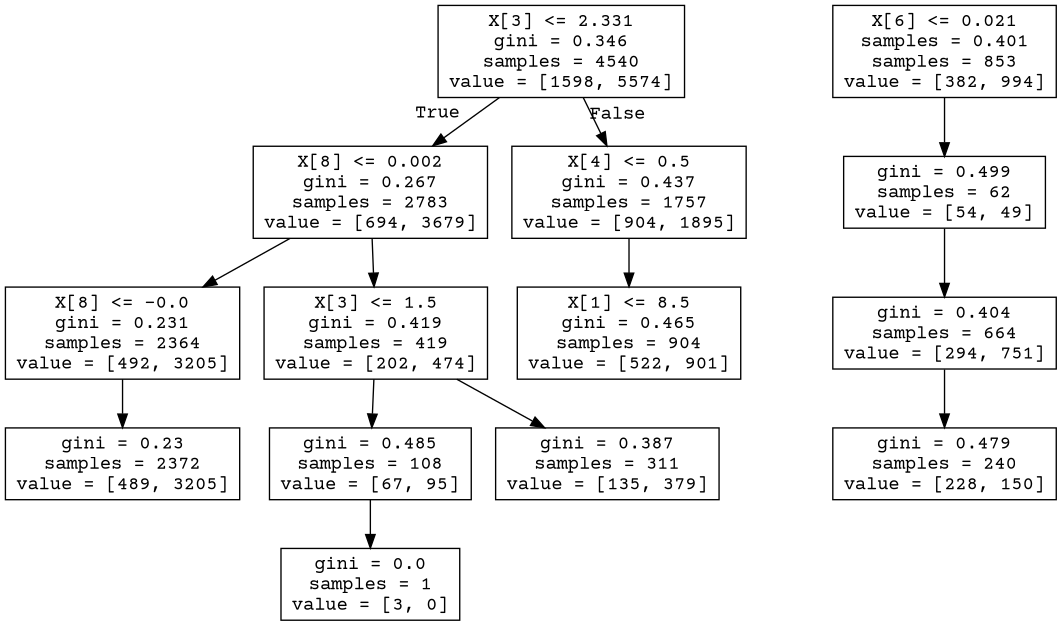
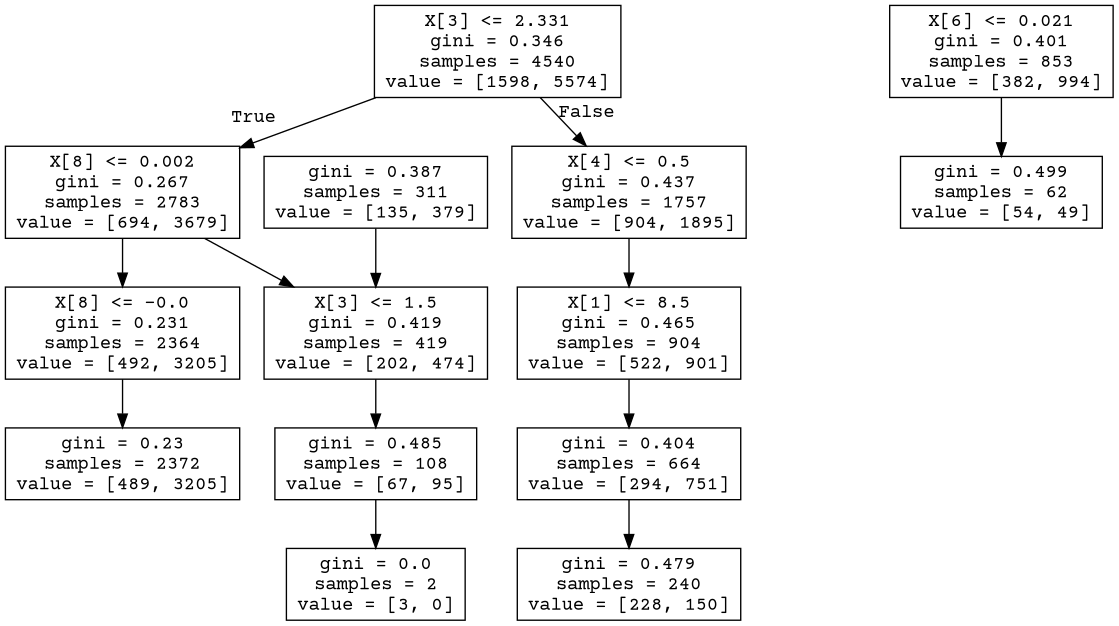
node "X[6] <= 0.021 samples = 0.401 samples = 853 value = [382, 994]": label "X[6] <= 0.021 samples = 0.401 samples = 853 value = [382, 994]" -> "X[6] <= 0.021 gini = 0.401 samples = 853 value = [382, 994]"
edge "gini = 0.499 samples = 62 value = [54, 49]" -> "gini = 0.404 samples = 664 value = [294, 751]": now "X[1] <= 8.5 gini = 0.465 samples = 904 value = [522, 901]" -> "gini = 0.404 samples = 664 value = [294, 751]"
edge "X[3] <= 1.5 gini = 0.419 samples = 419 value = [202, 474]" -> "gini = 0.387 samples = 311 value = [135, 379]": reversed
node "gini = 0.0 samples = 1 value = [3, 0]": label "gini = 0.0 samples = 1 value = [3, 0]" -> "gini = 0.0 samples = 2 value = [3, 0]"
